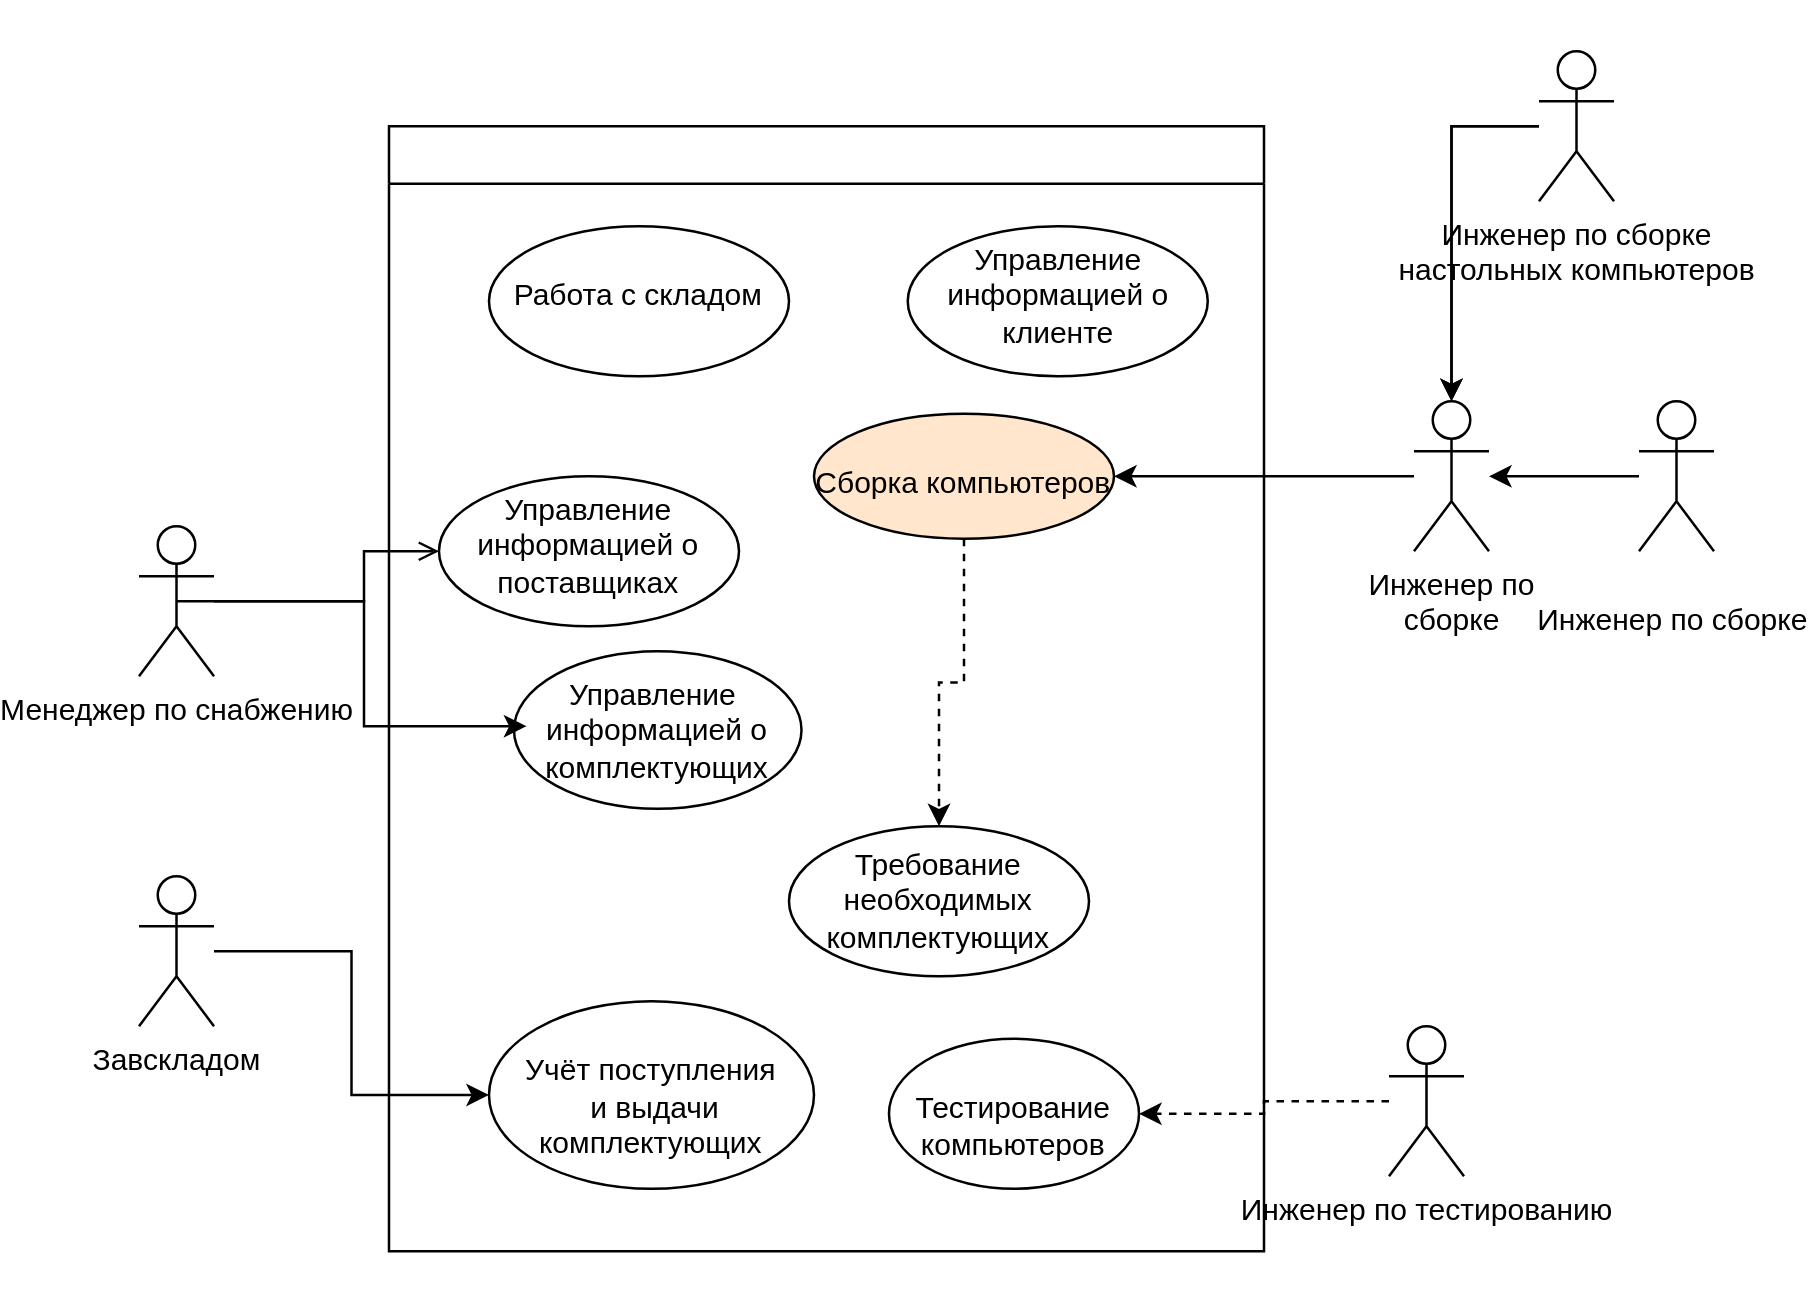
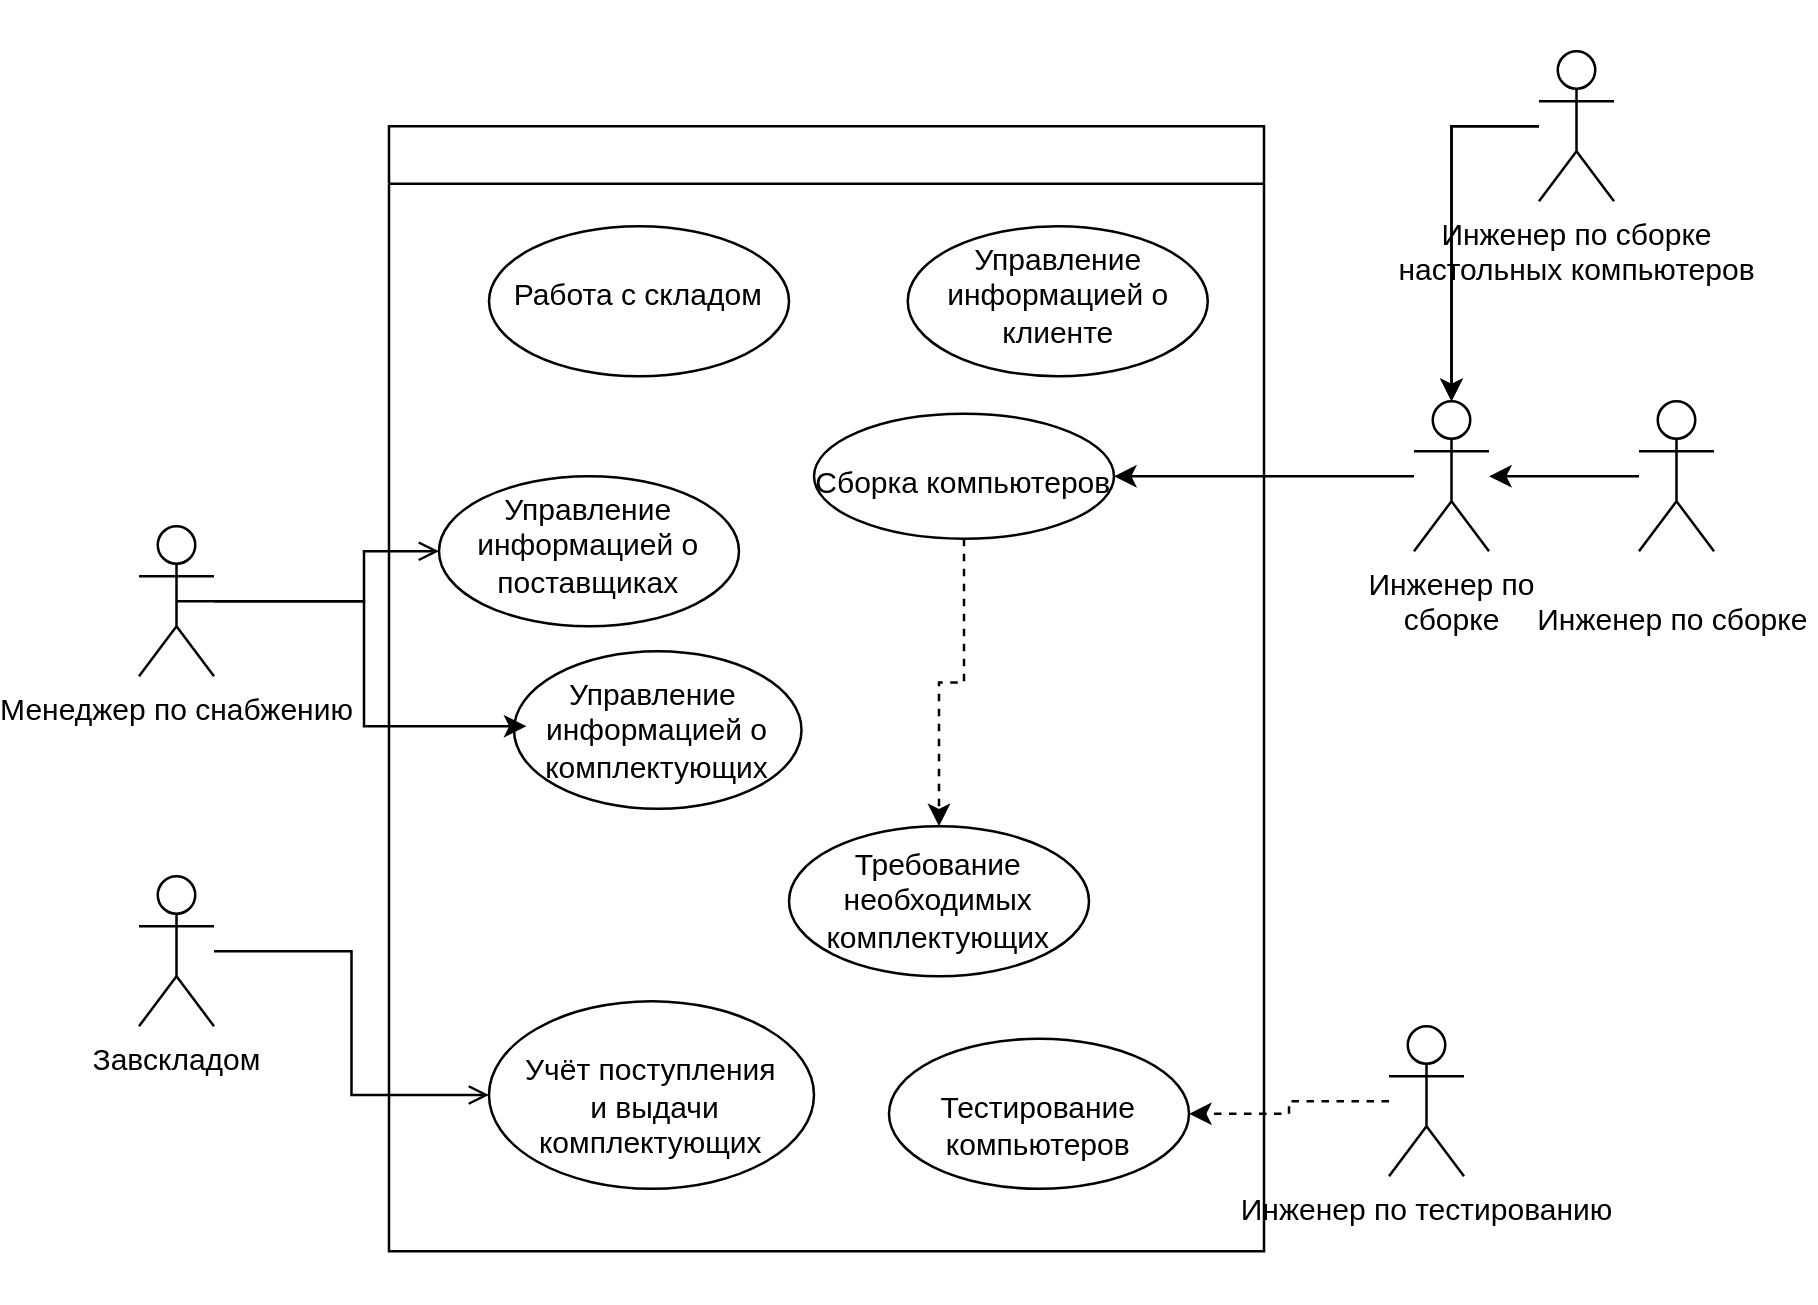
node "Сборка компьютеров": fillcolor #ffe6cc -> #ffffff
edge "Завскладом" -> "Учёт поступления и выдачи комплектующих": arrowhead classic -> open
node "Тестирование компьютеров": size 250x150 -> 300x150
